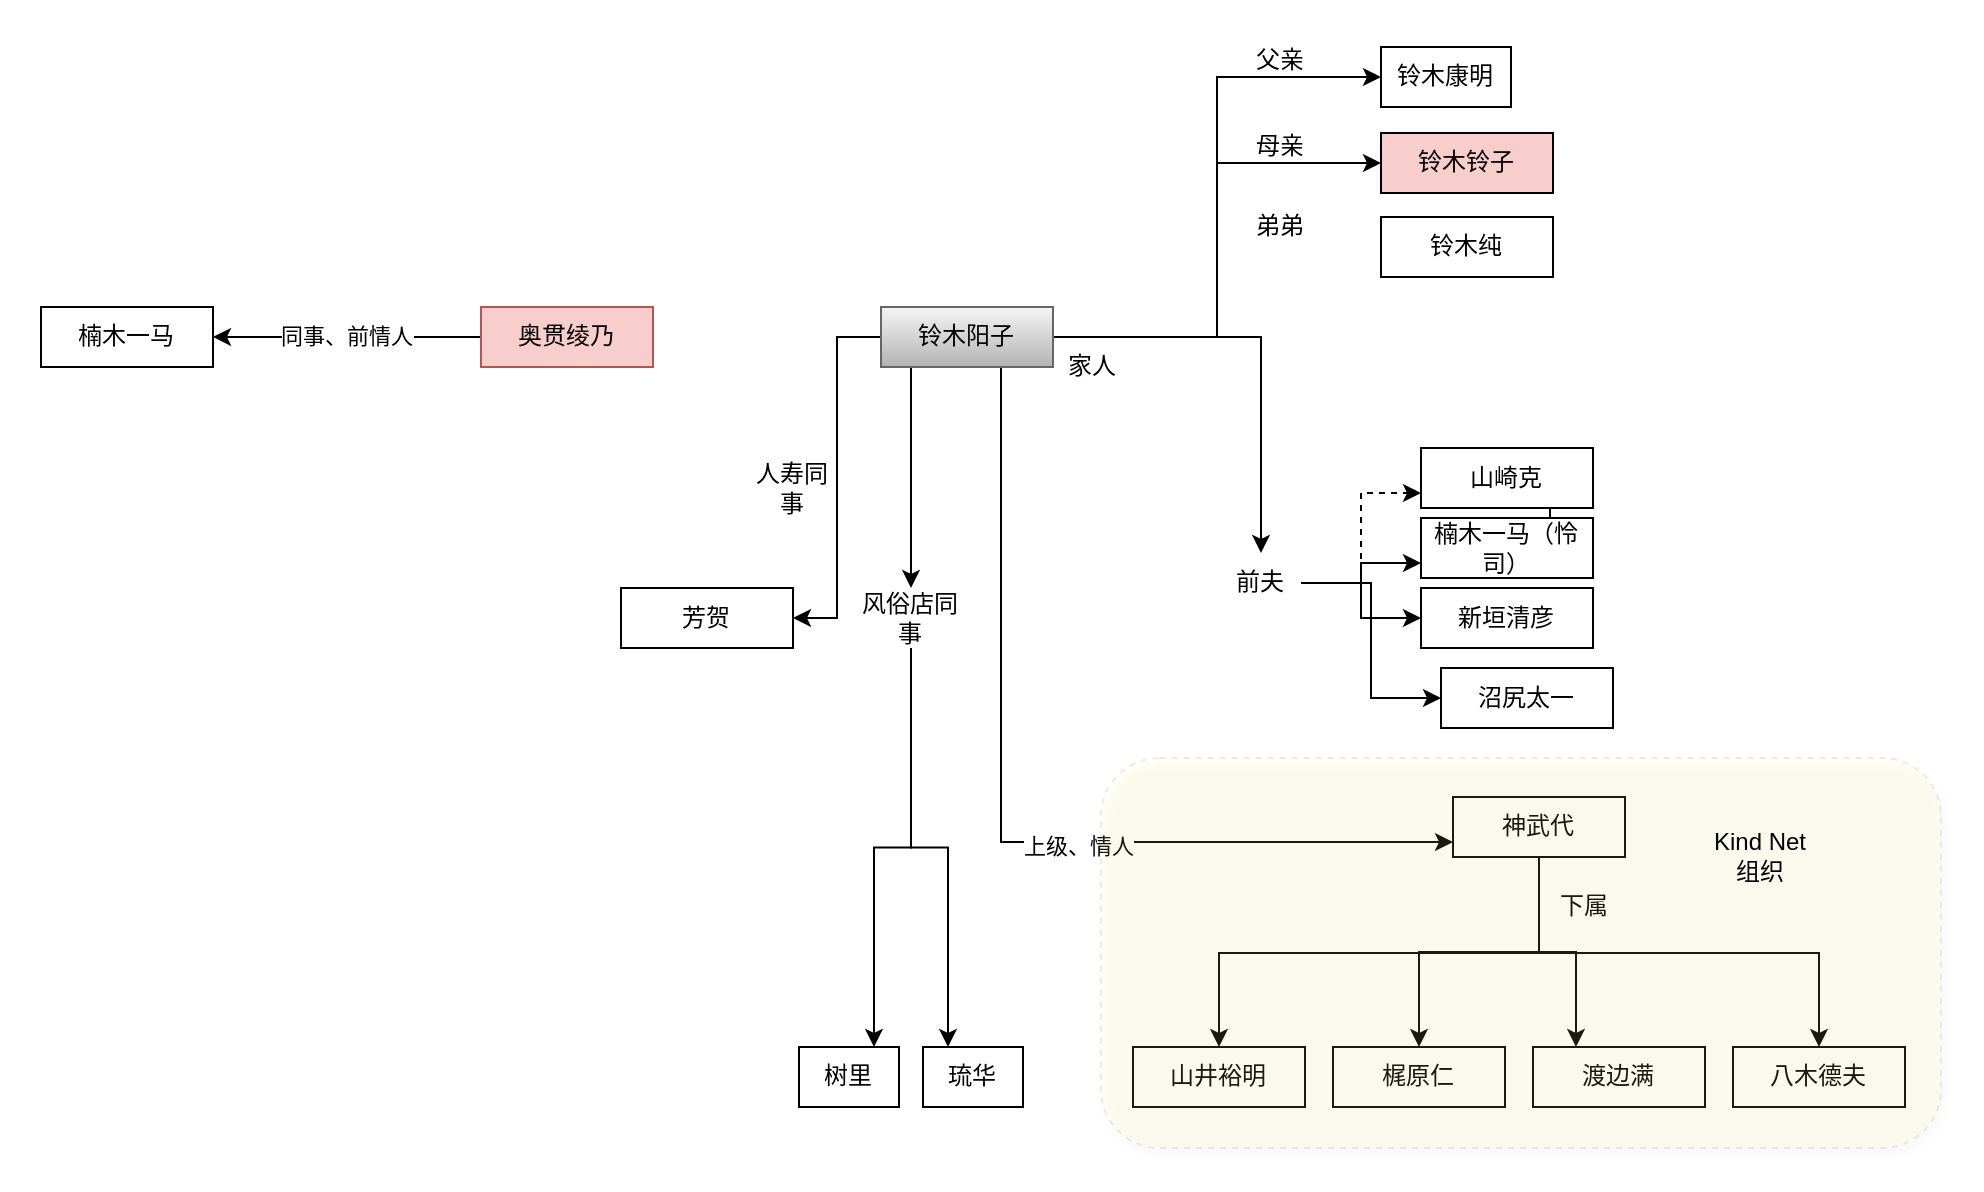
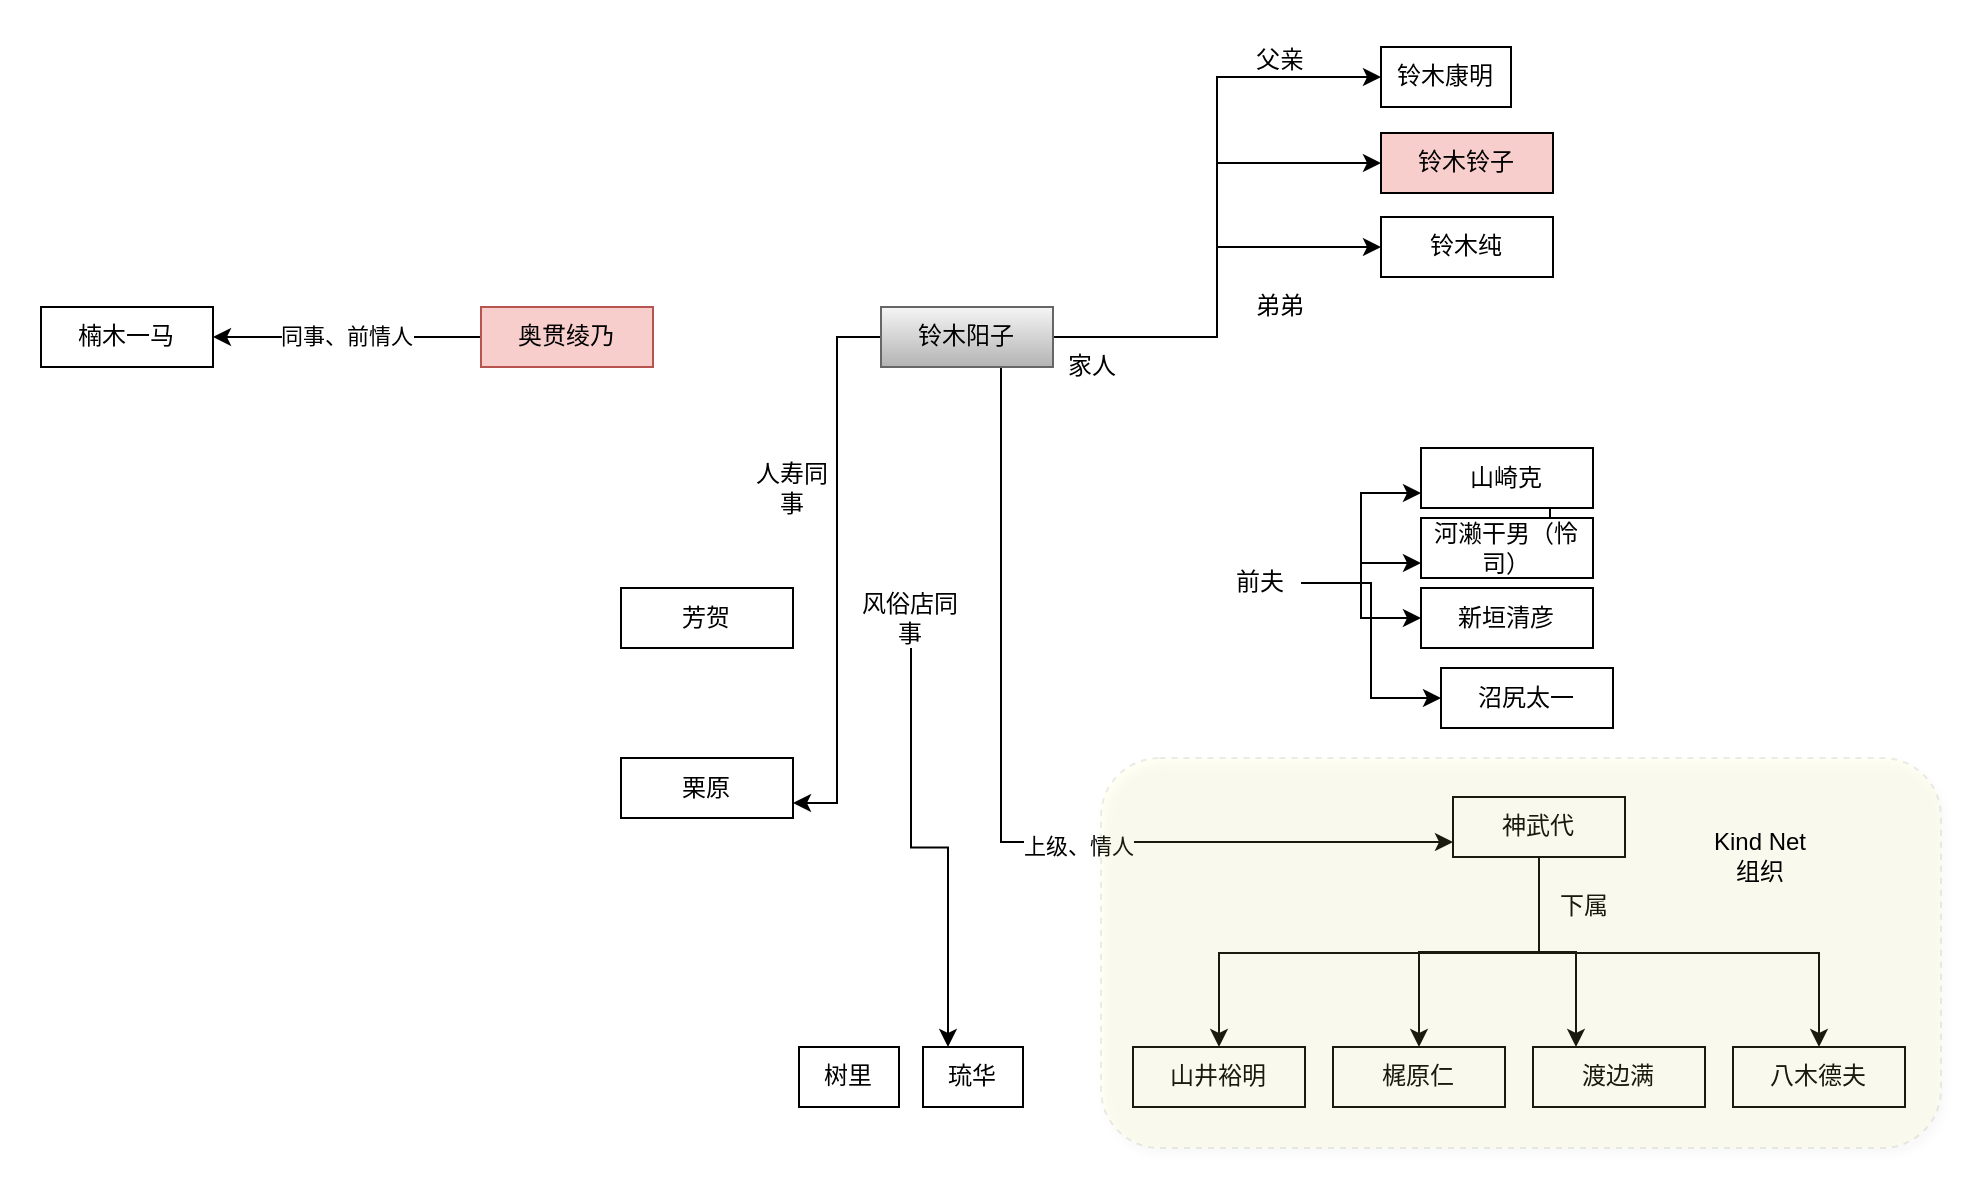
node "母亲": removed
node "弟弟": moved (1281, 227) -> (1281, 307)
edge "铃木阳子" -> "前夫": now "铃木阳子" -> "铃木纯"
edge "铃木阳子" -> "风俗店同事": removed
edge "前夫" -> "山崎克": style dashed -> solid
node "楠木一马（怜司）": label "楠木一马（怜司）" -> "河濑干男（怜司）"
edge "铃木阳子" -> "芳贺": removed
edge "铃木阳子" -> "栗原": added
node "栗原": added
edge "风俗店同事" -> "树里": removed
